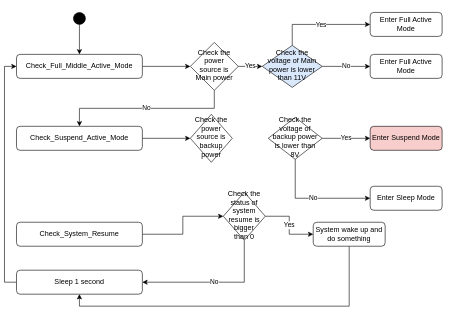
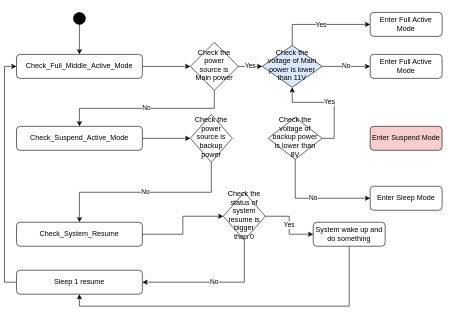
edge "Check the voltage of backup power is lower than 8V" -> "Enter Suspend Mode": now "Check the voltage of backup power is lower than 8V" -> "Check the voltage of Main power is lower than 11V"
edge "Check the power source is backup power" -> "Check_System_Resume": added, label "No"
node "Sleep 1 second": label "Sleep 1 second" -> "Sleep 1 resume"
